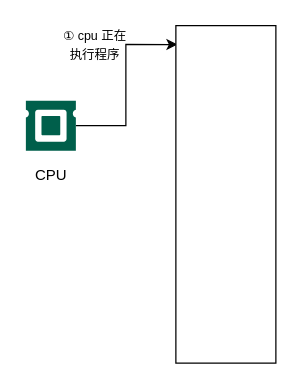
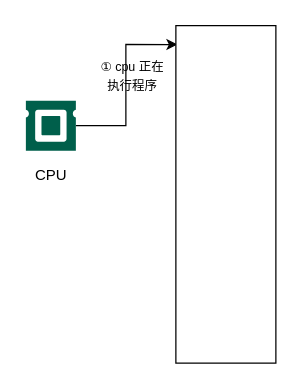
node "① cpu 正在 执行程序": moved (94, 44) -> (132, 76)
